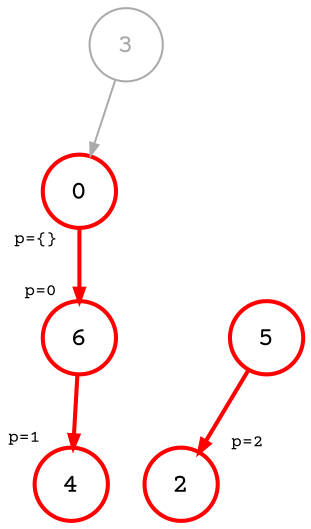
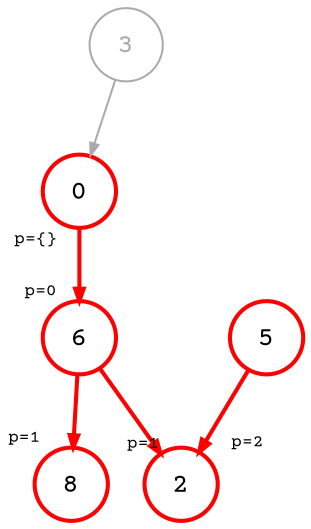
edge "6" -> "2": added
node "4": label "4" -> "8"
